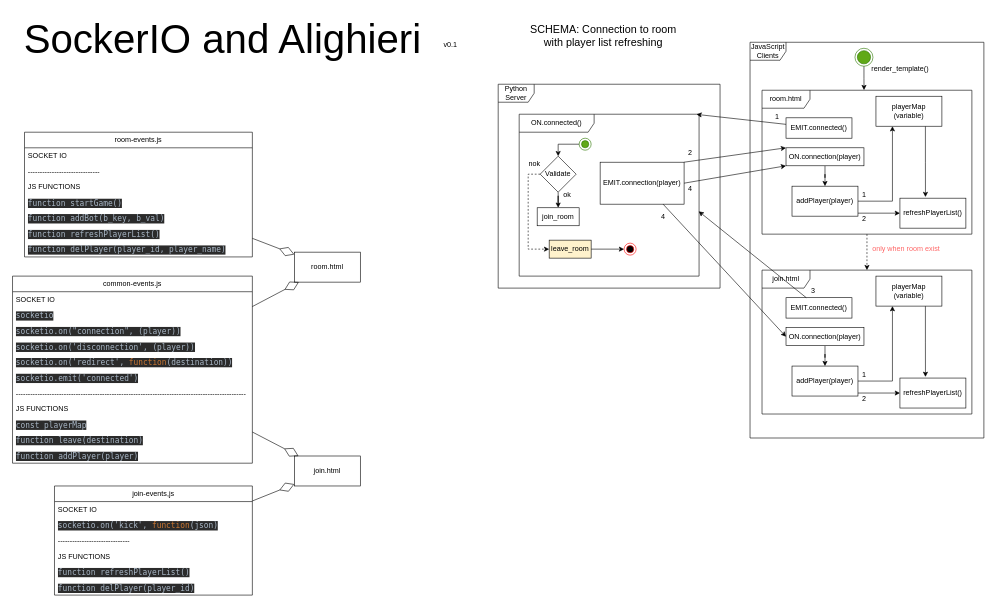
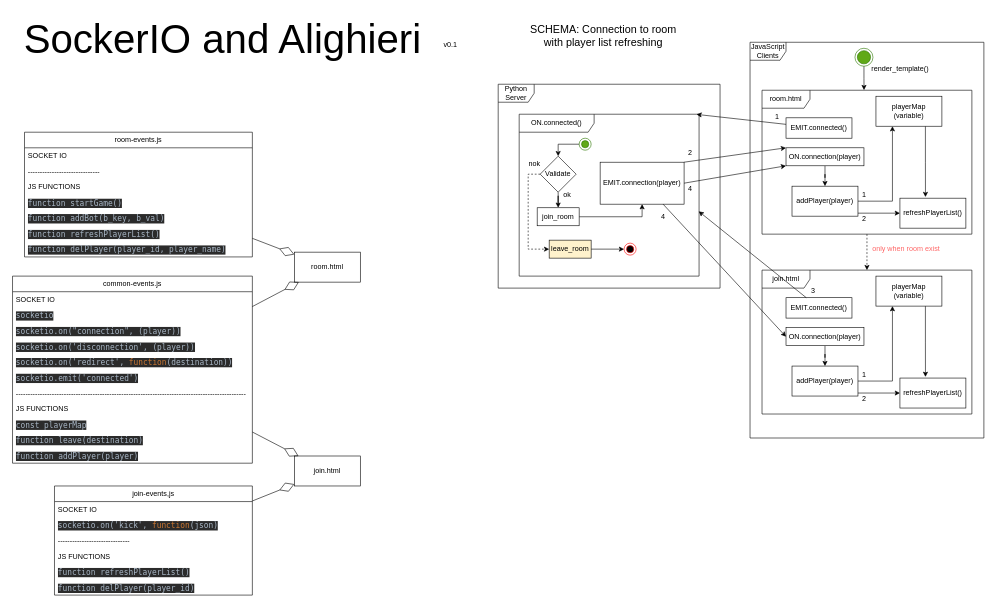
edge "join_room" -> "EMIT.connection(player)": added
